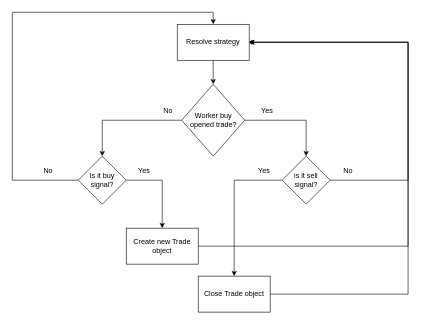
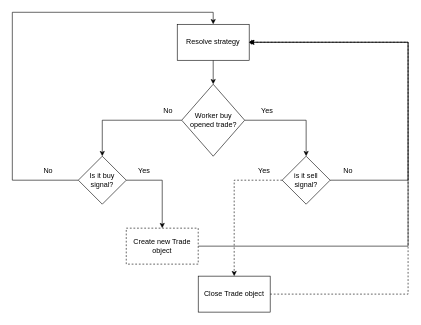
edge "is it sell signal?" -> "Close Trade object": style solid -> dashed
node "Create new Trade object": style solid -> dashed
edge "Close Trade object" -> "Resolve strategy": style solid -> dashed
